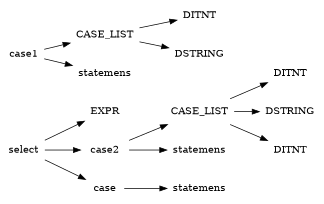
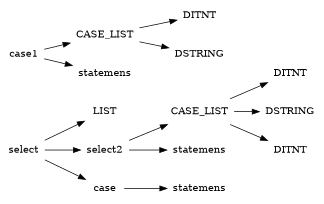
node "EXPR": label "EXPR" -> "LIST"
node "case2": label "case2" -> "select2"
